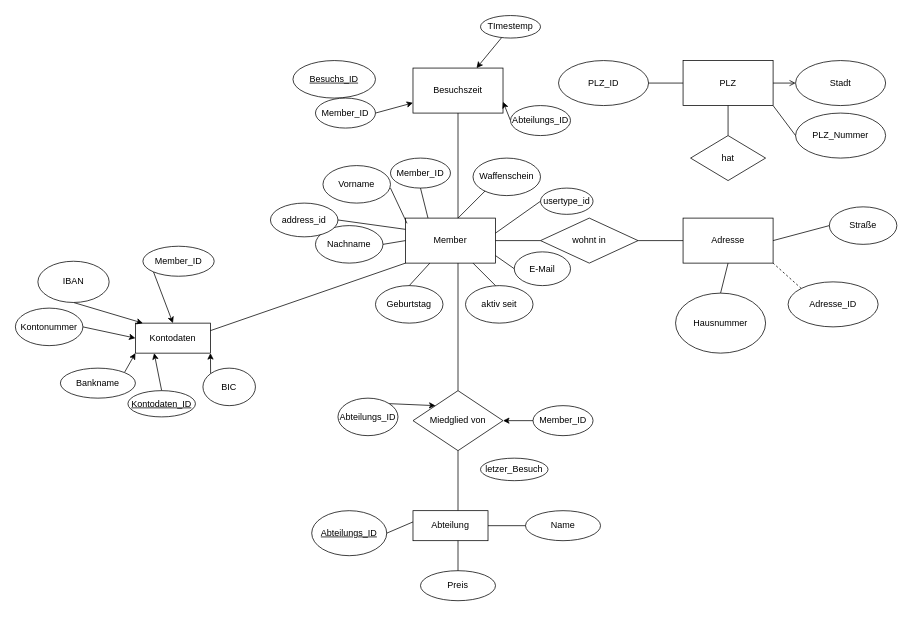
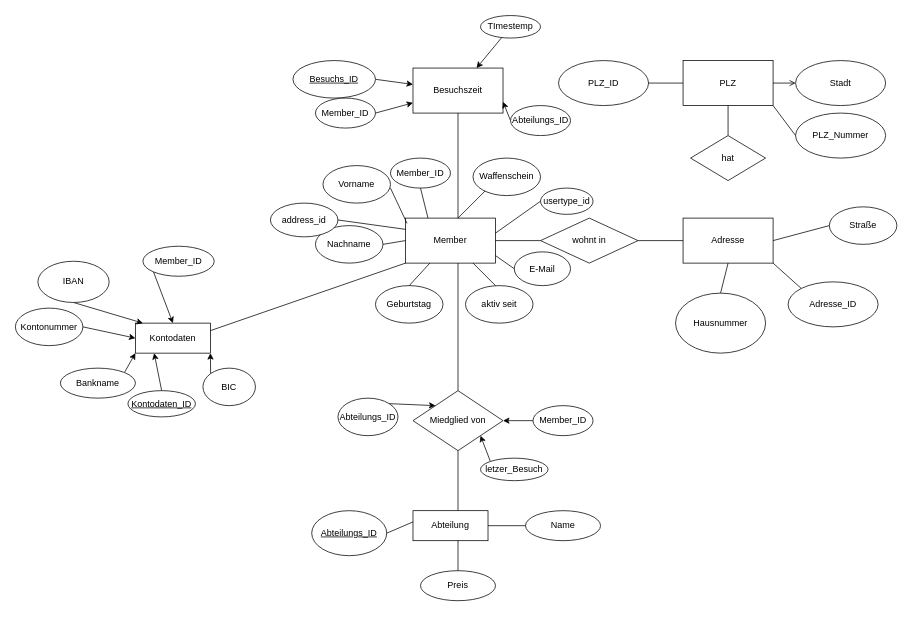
edge "Besuchs_ID" -> "Besuchszeit": added
edge "Adresse" -- "Adresse_ID": style dashed -> solid
edge "letzer_Besuch" -> "Miedglied von": added
